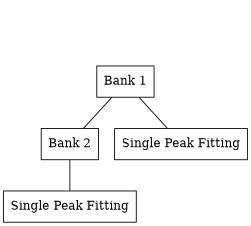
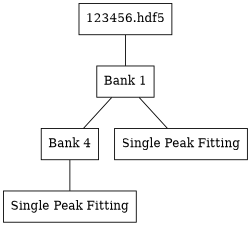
node "123456.hdf5": added
node "Bank 2": label "Bank 2" -> "Bank 4"
